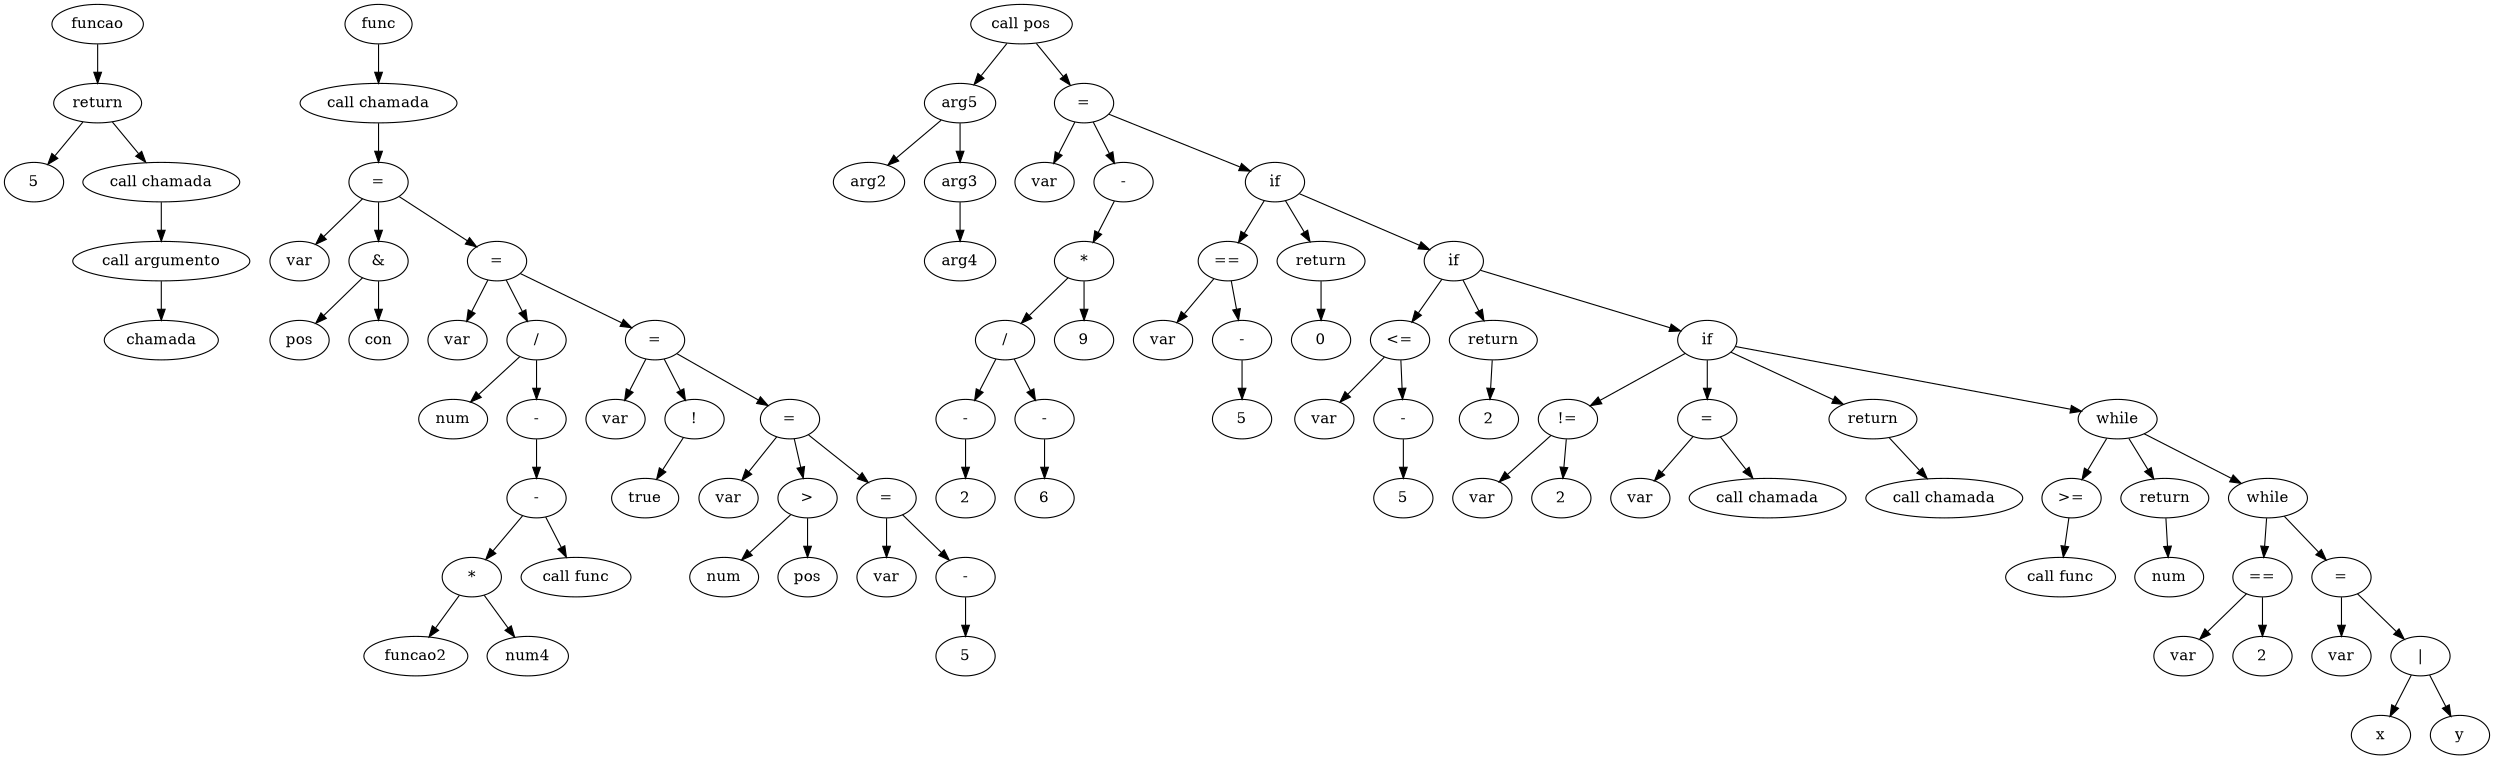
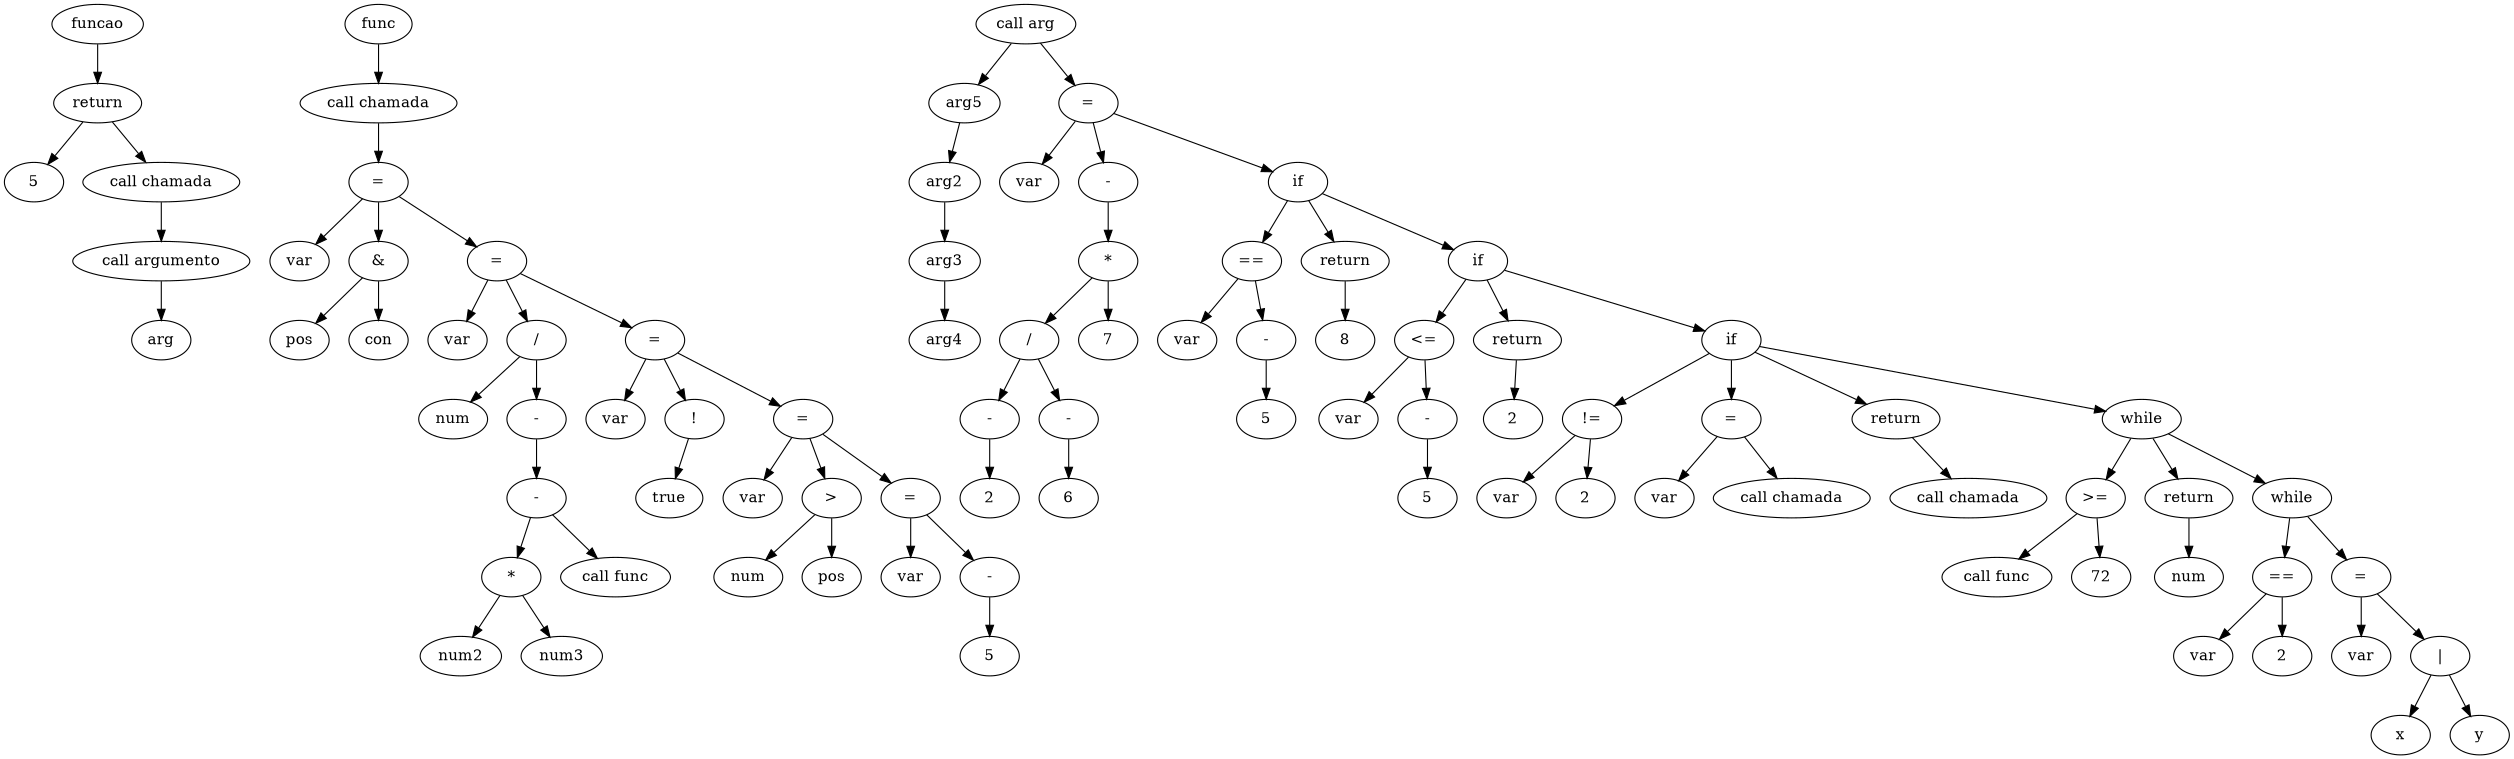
node "call pos": label "call pos" -> "call arg"
edge "arg5" -> "arg3": now "arg2" -> "arg3"
node "chamada": label "chamada" -> "arg"
node "9": label "9" -> "7"
node "0": label "0" -> "8"
node "72": added
node "funcao2": label "funcao2" -> "num2"
node "num4": label "num4" -> "num3"
